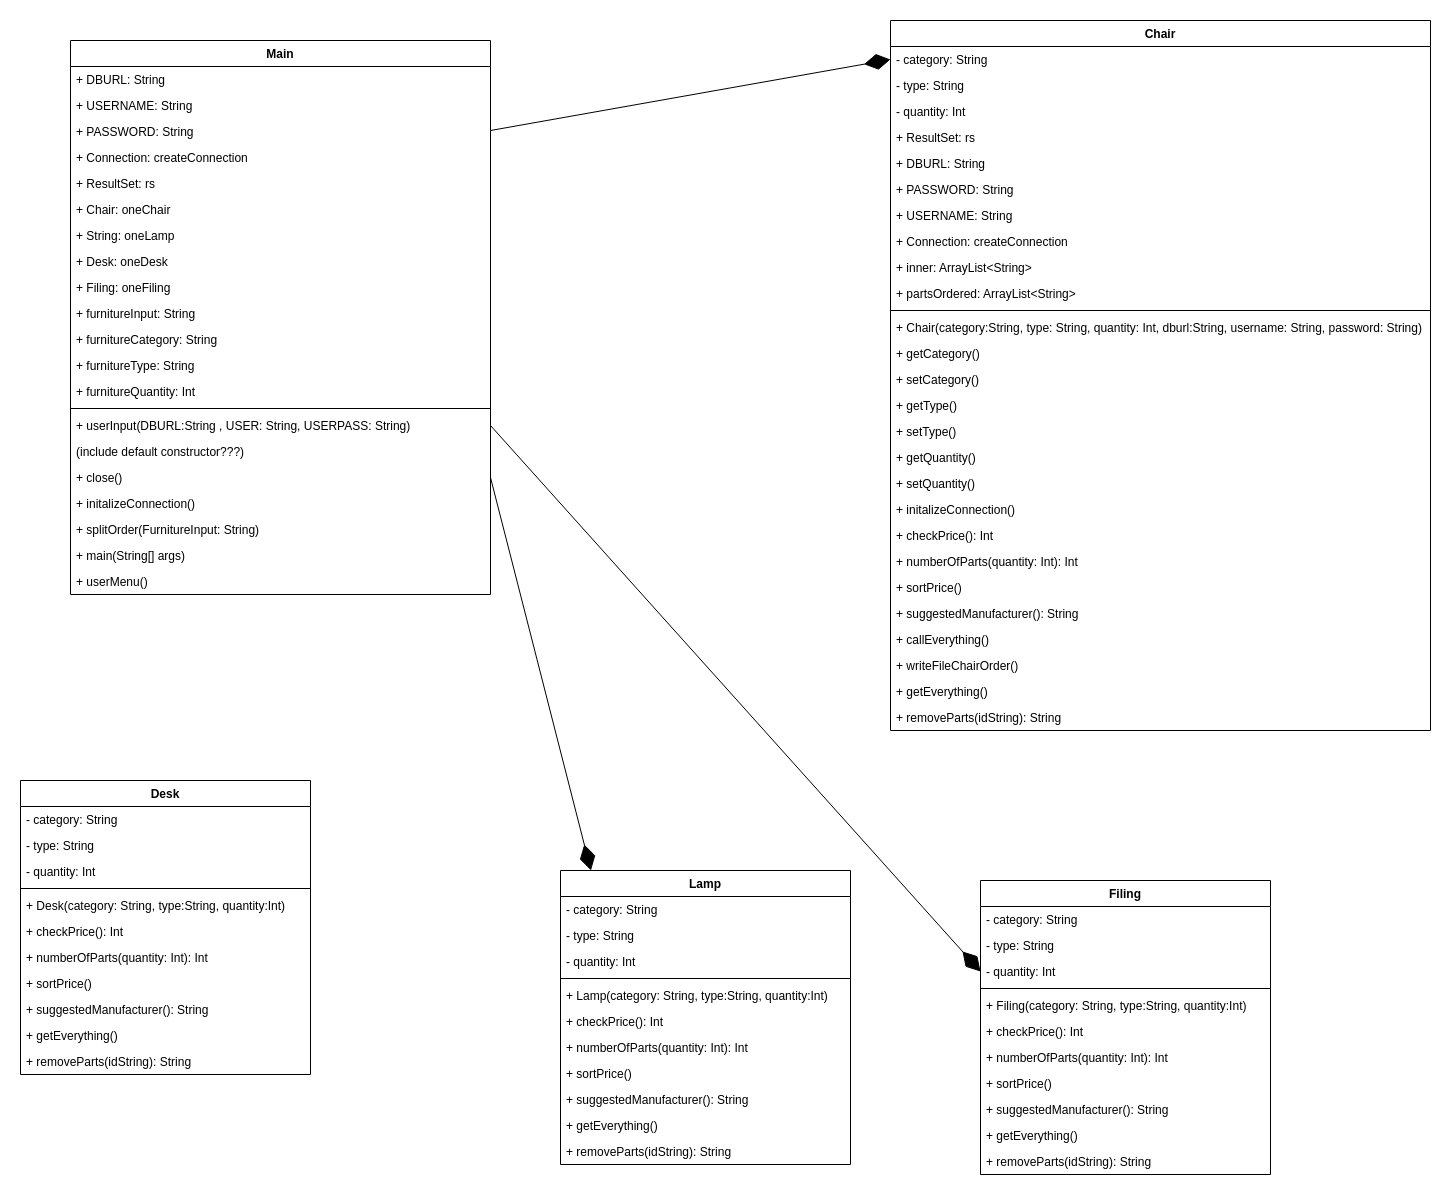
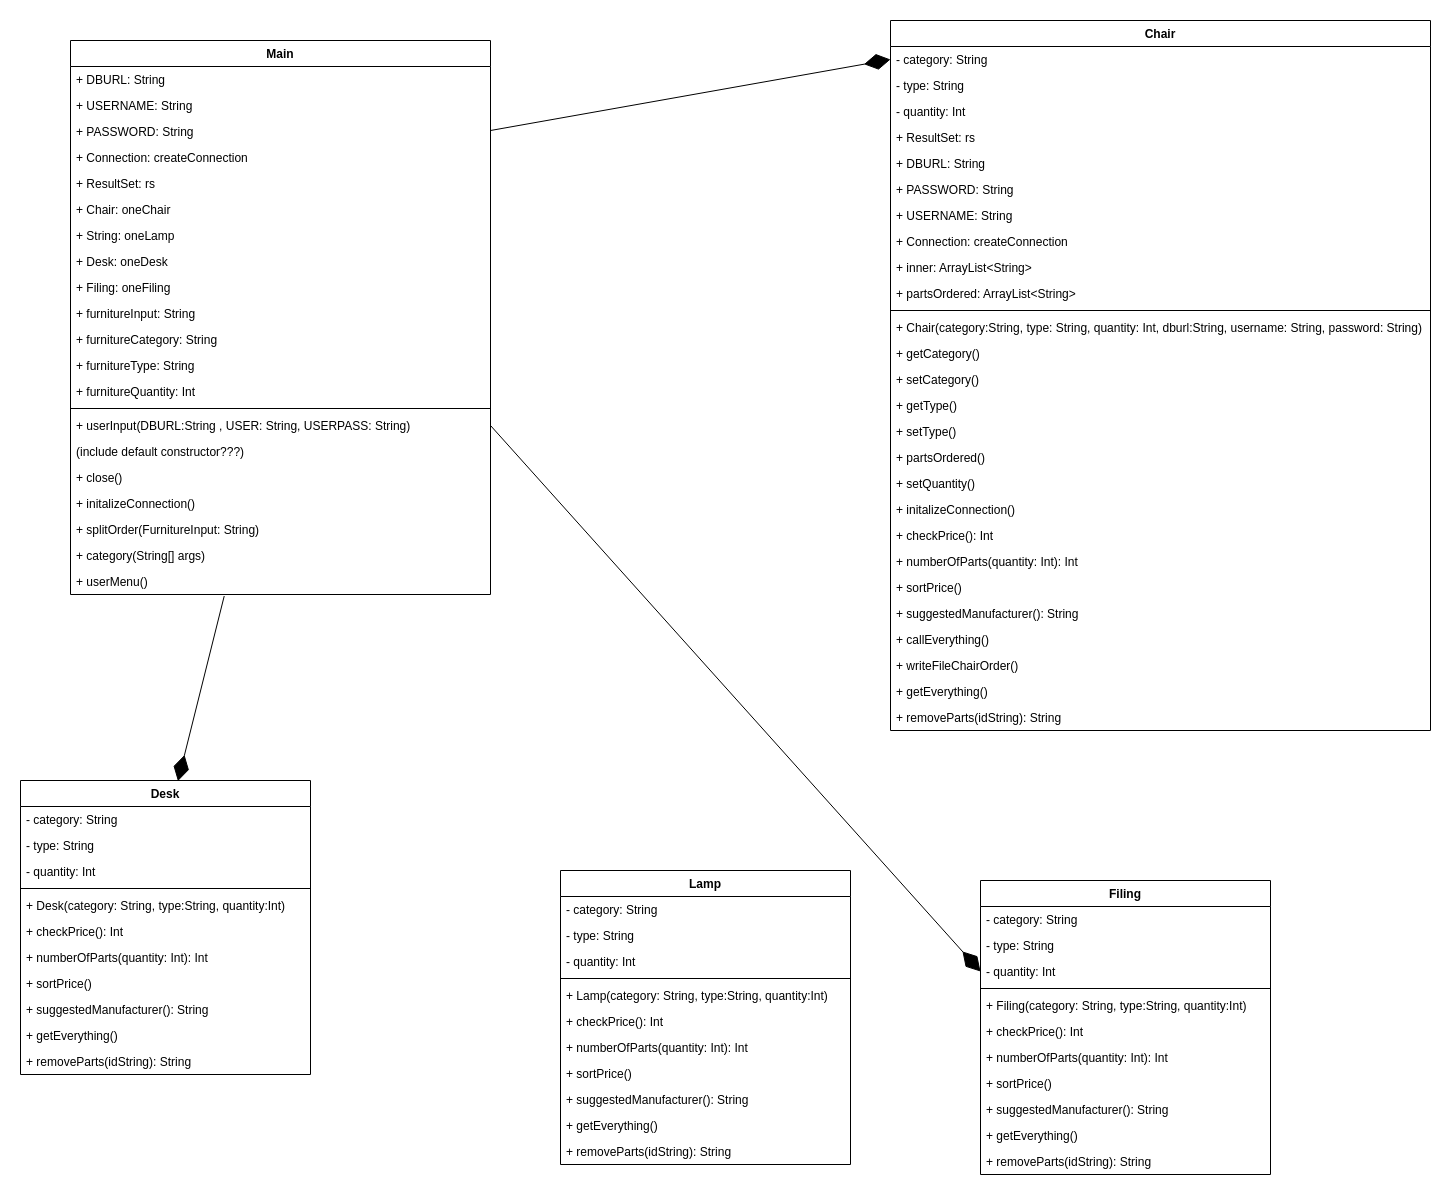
node "+ getQuantity()": label "+ getQuantity()" -> "+ partsOrdered()"
node "+ main(String[] args)": label "+ main(String[] args)" -> "+ category(String[] args)"
edge "+ close()" -> "Lamp": removed
edge "+ userMenu()" -> "Desk": added
